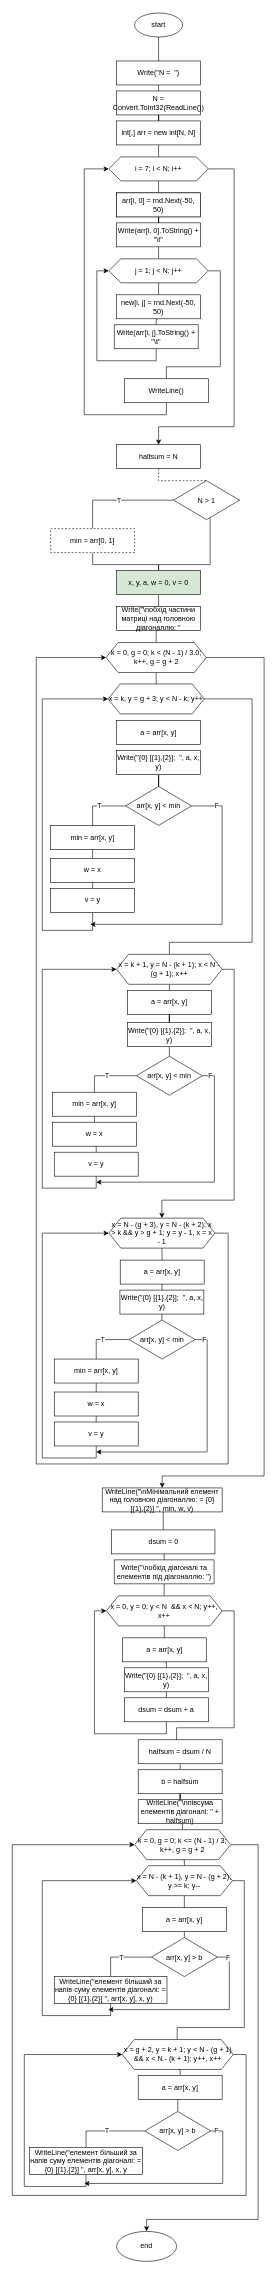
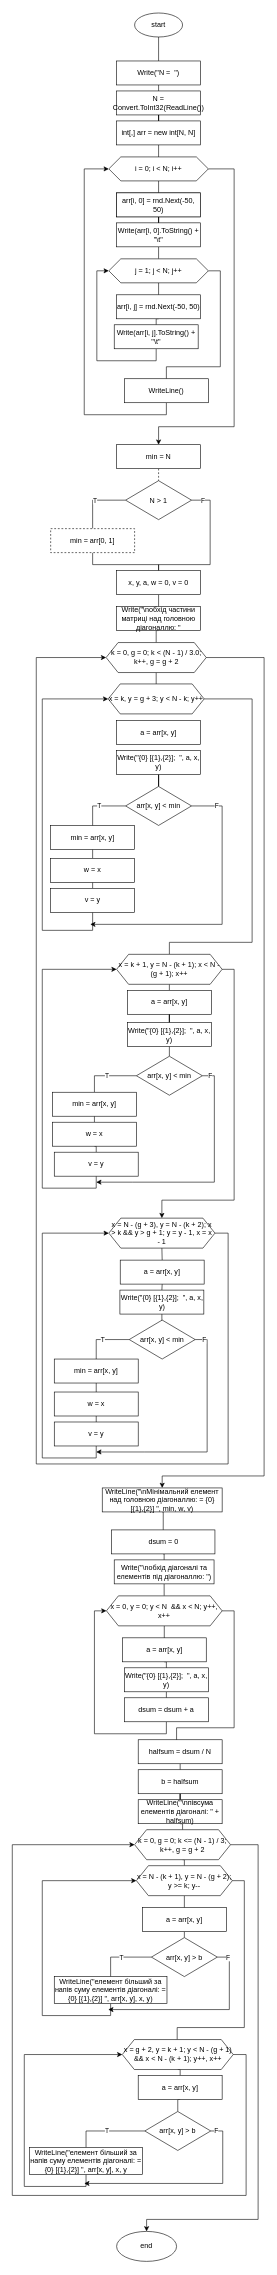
node "i = 7; i < N; i++": label "i = 7; i < N; i++" -> "i = 0; i < N; i++"
node "new[i, j] = rnd.Next(-50, 50)": label "new[i, j] = rnd.Next(-50, 50)" -> "arr[i, j] = rnd.Next(-50, 50)"
node "halfsum = N": label "halfsum = N" -> "min = N"
node "N > 1": moved (207, 500) -> (159, 500)
node "x, y, a, w = 0, v = 0": fillcolor #d5e8d4 -> #ffffff
